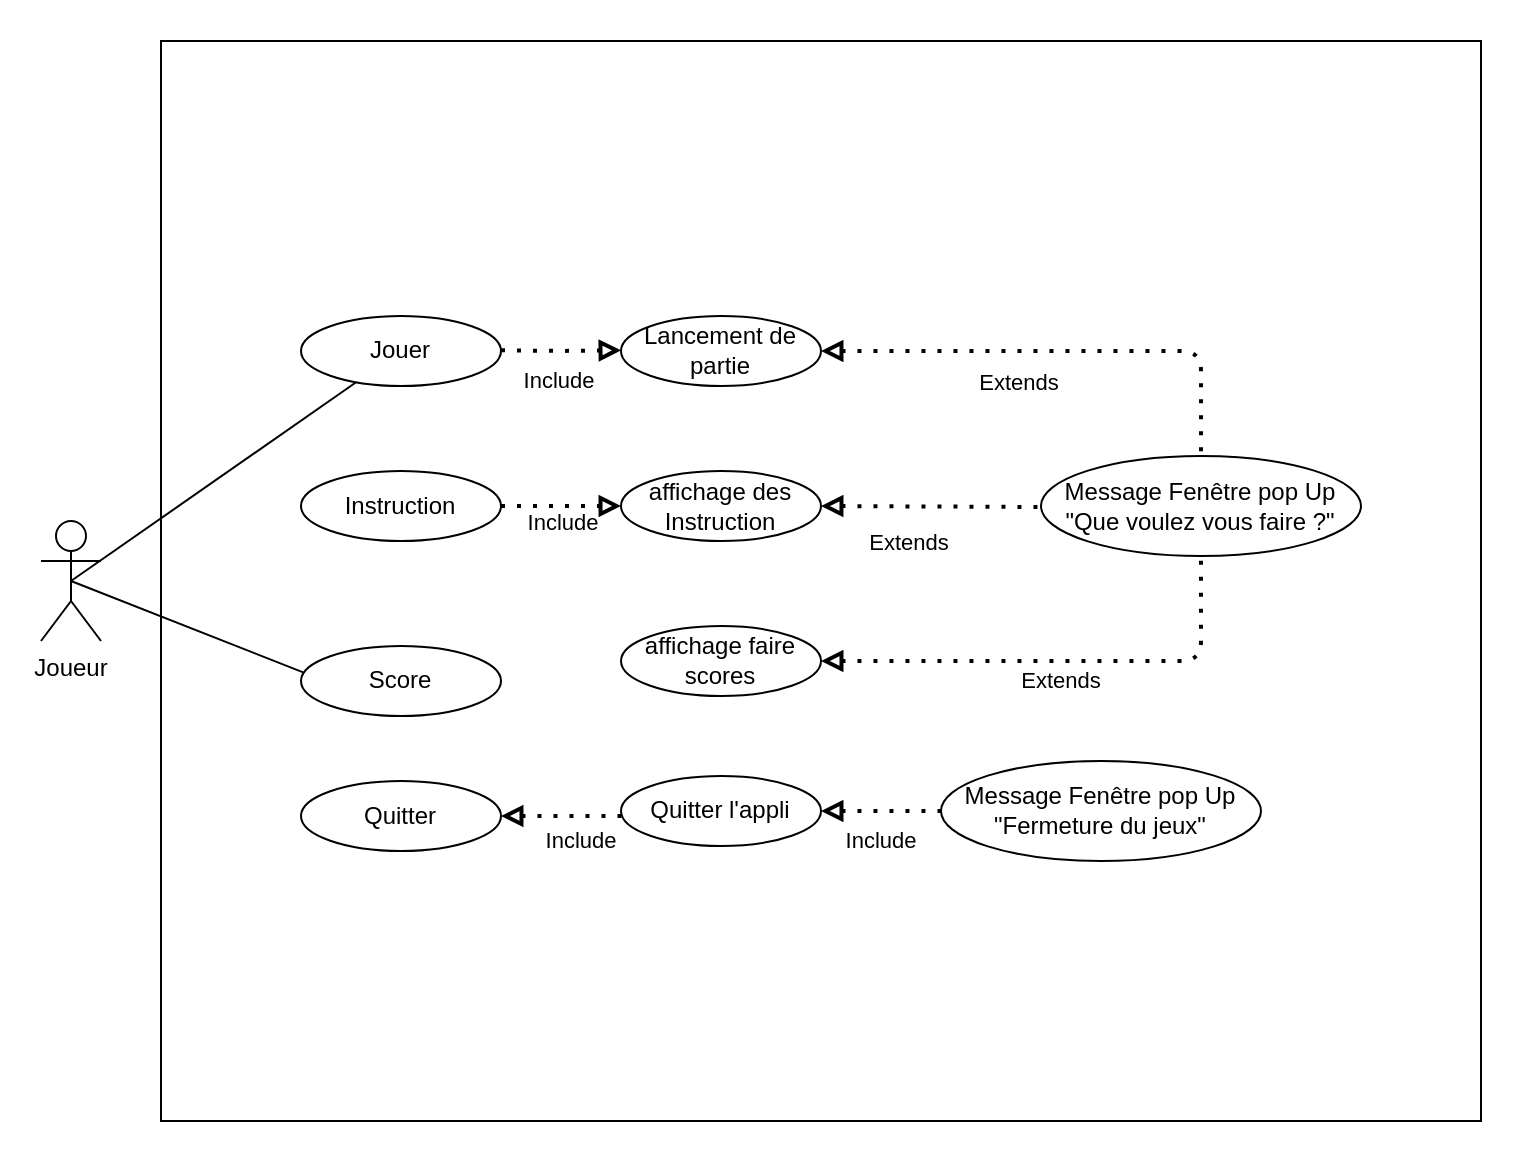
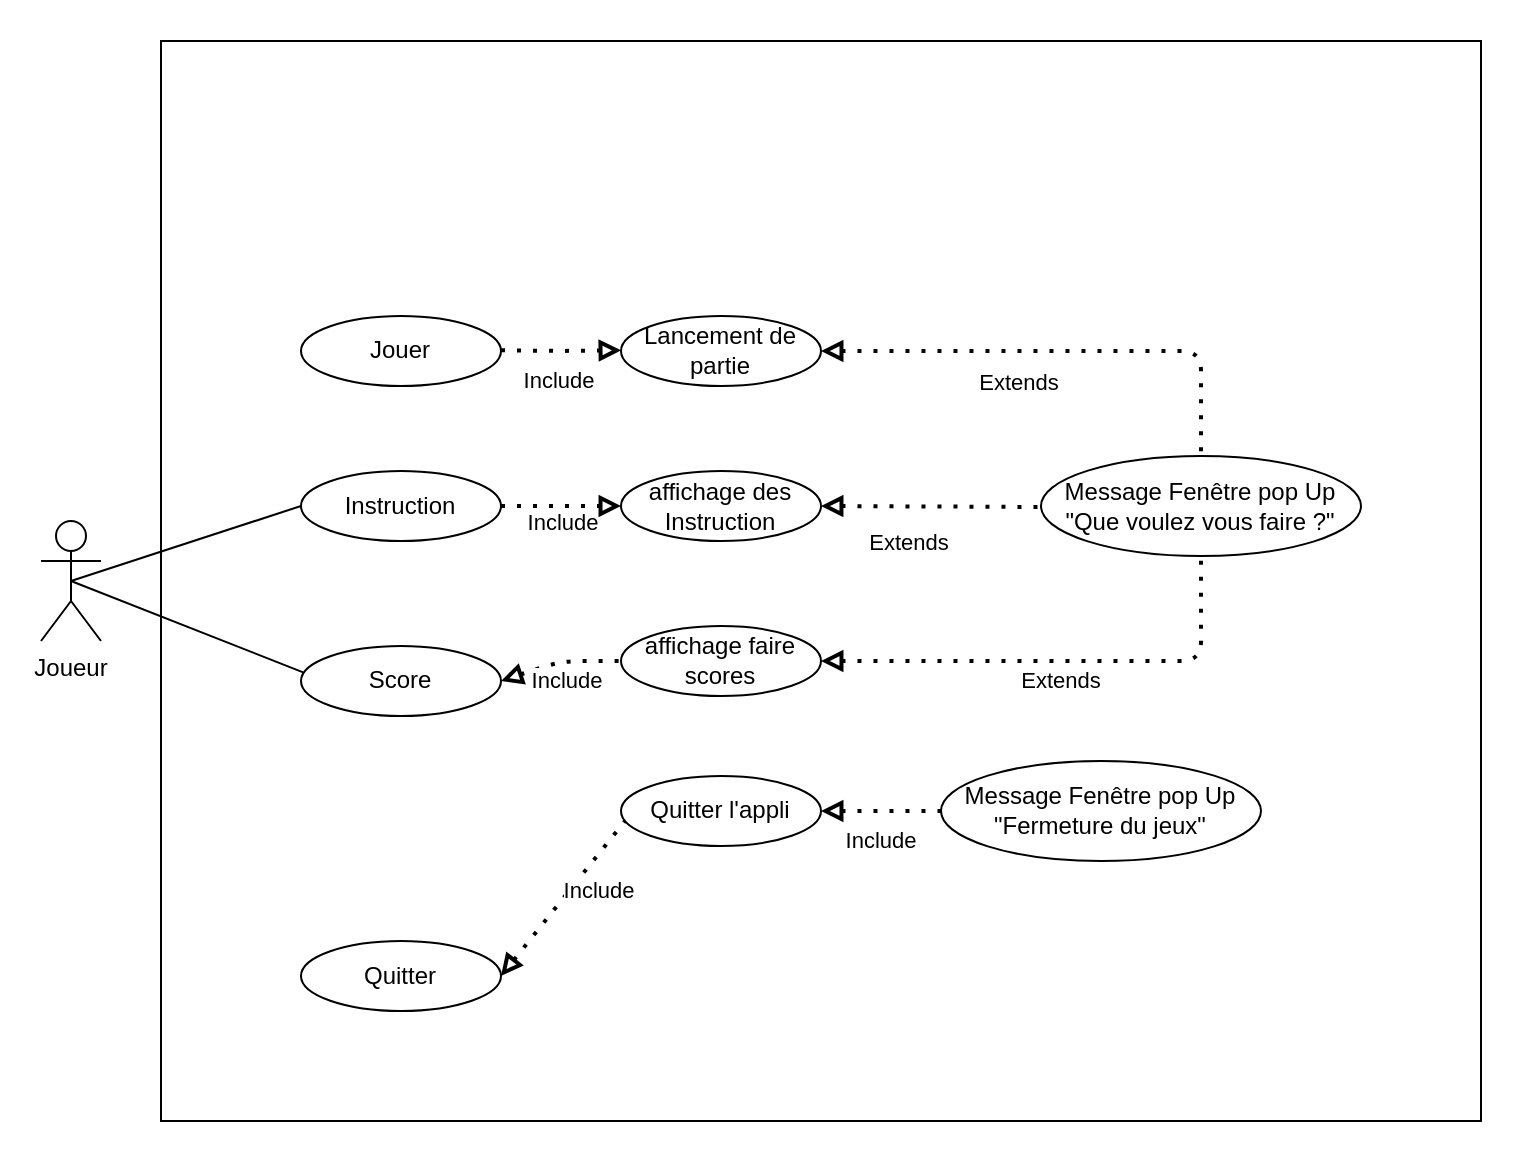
edge "Jouer" -- "Joueur": now "Instruction" -- "Joueur"
edge "affichage faire scores" -> "Score": added, label "Include"
node "Quitter": moved (401, 816) -> (401, 976)
